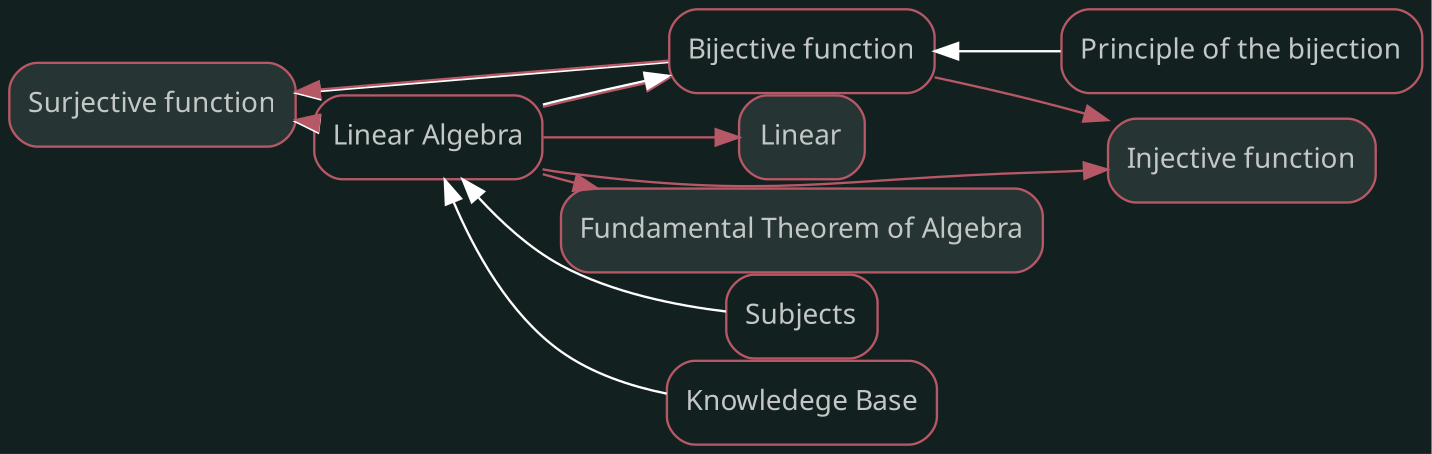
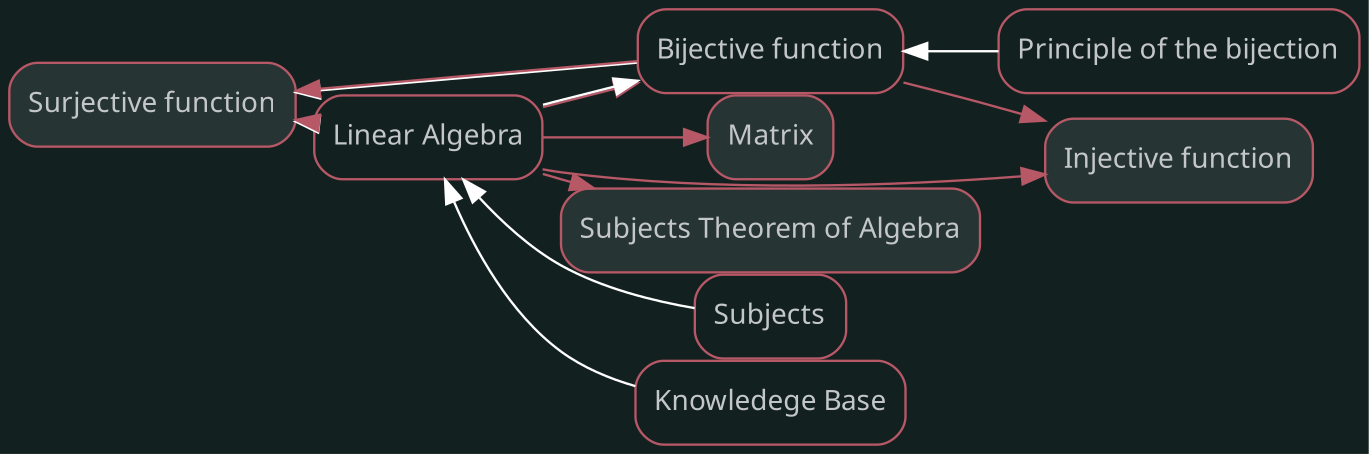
node "Linear": label "Linear" -> "Matrix"
node "Fundamental Theorem of Algebra": label "Fundamental Theorem of Algebra" -> "Subjects Theorem of Algebra"
